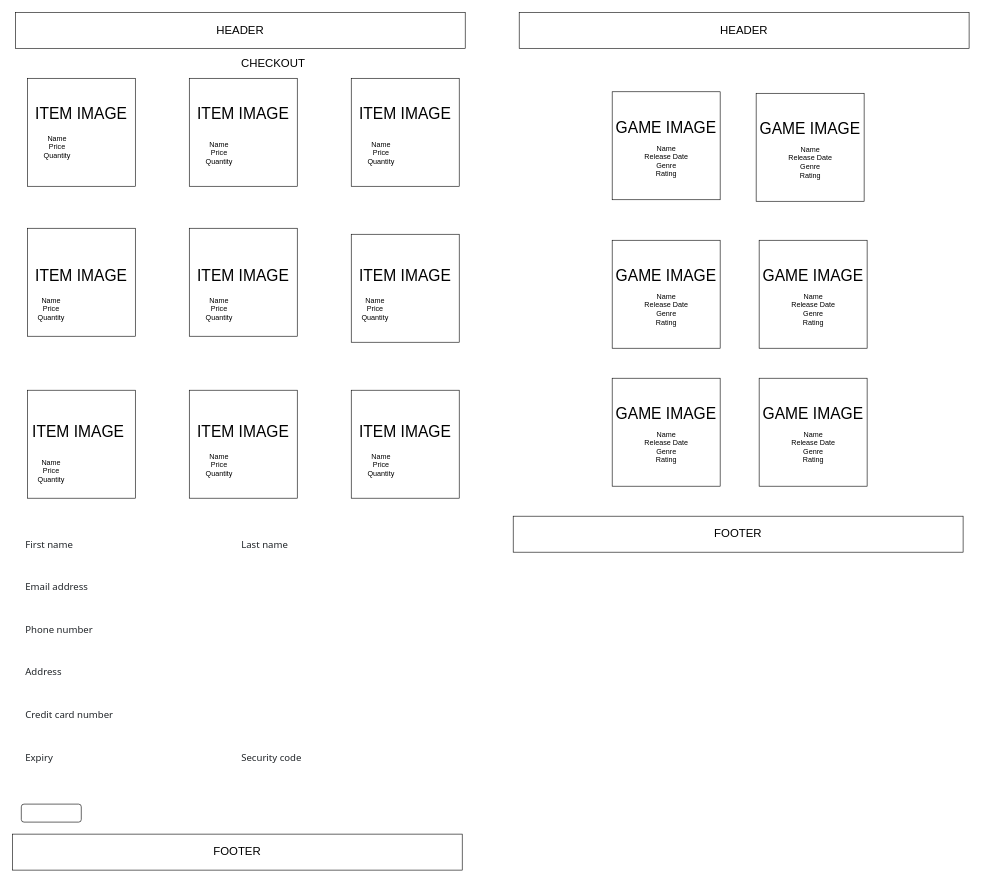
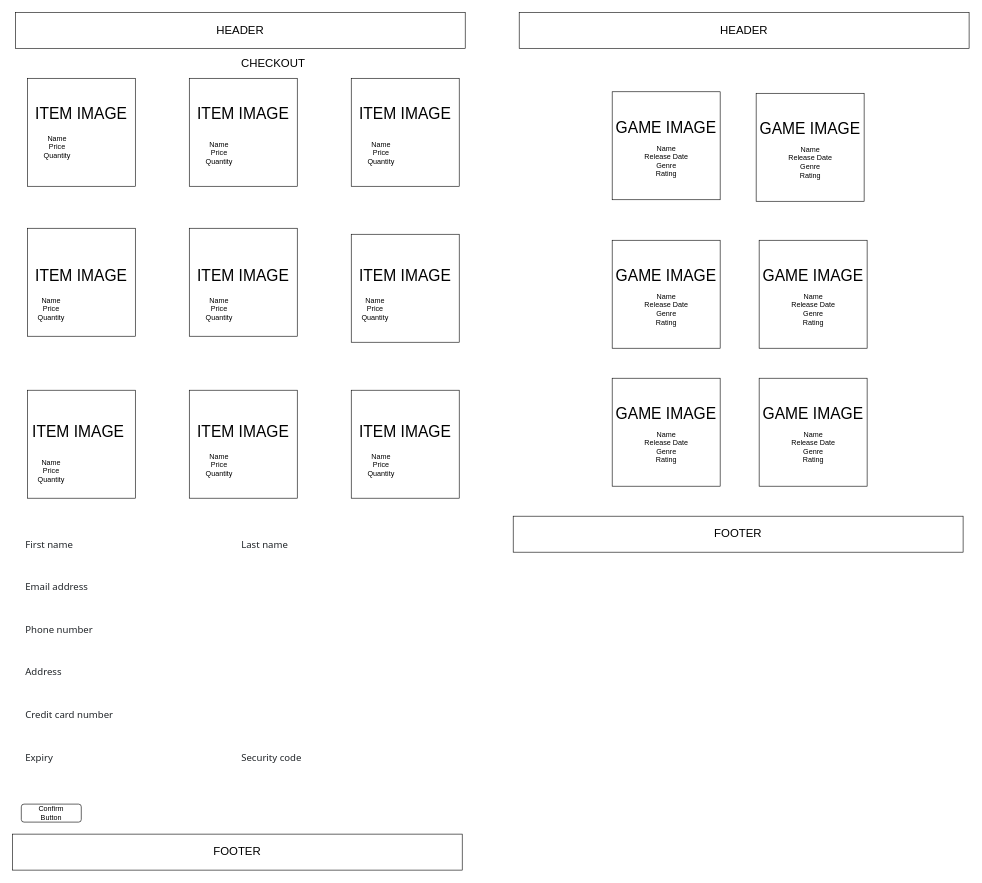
node "Confirm Button": added
